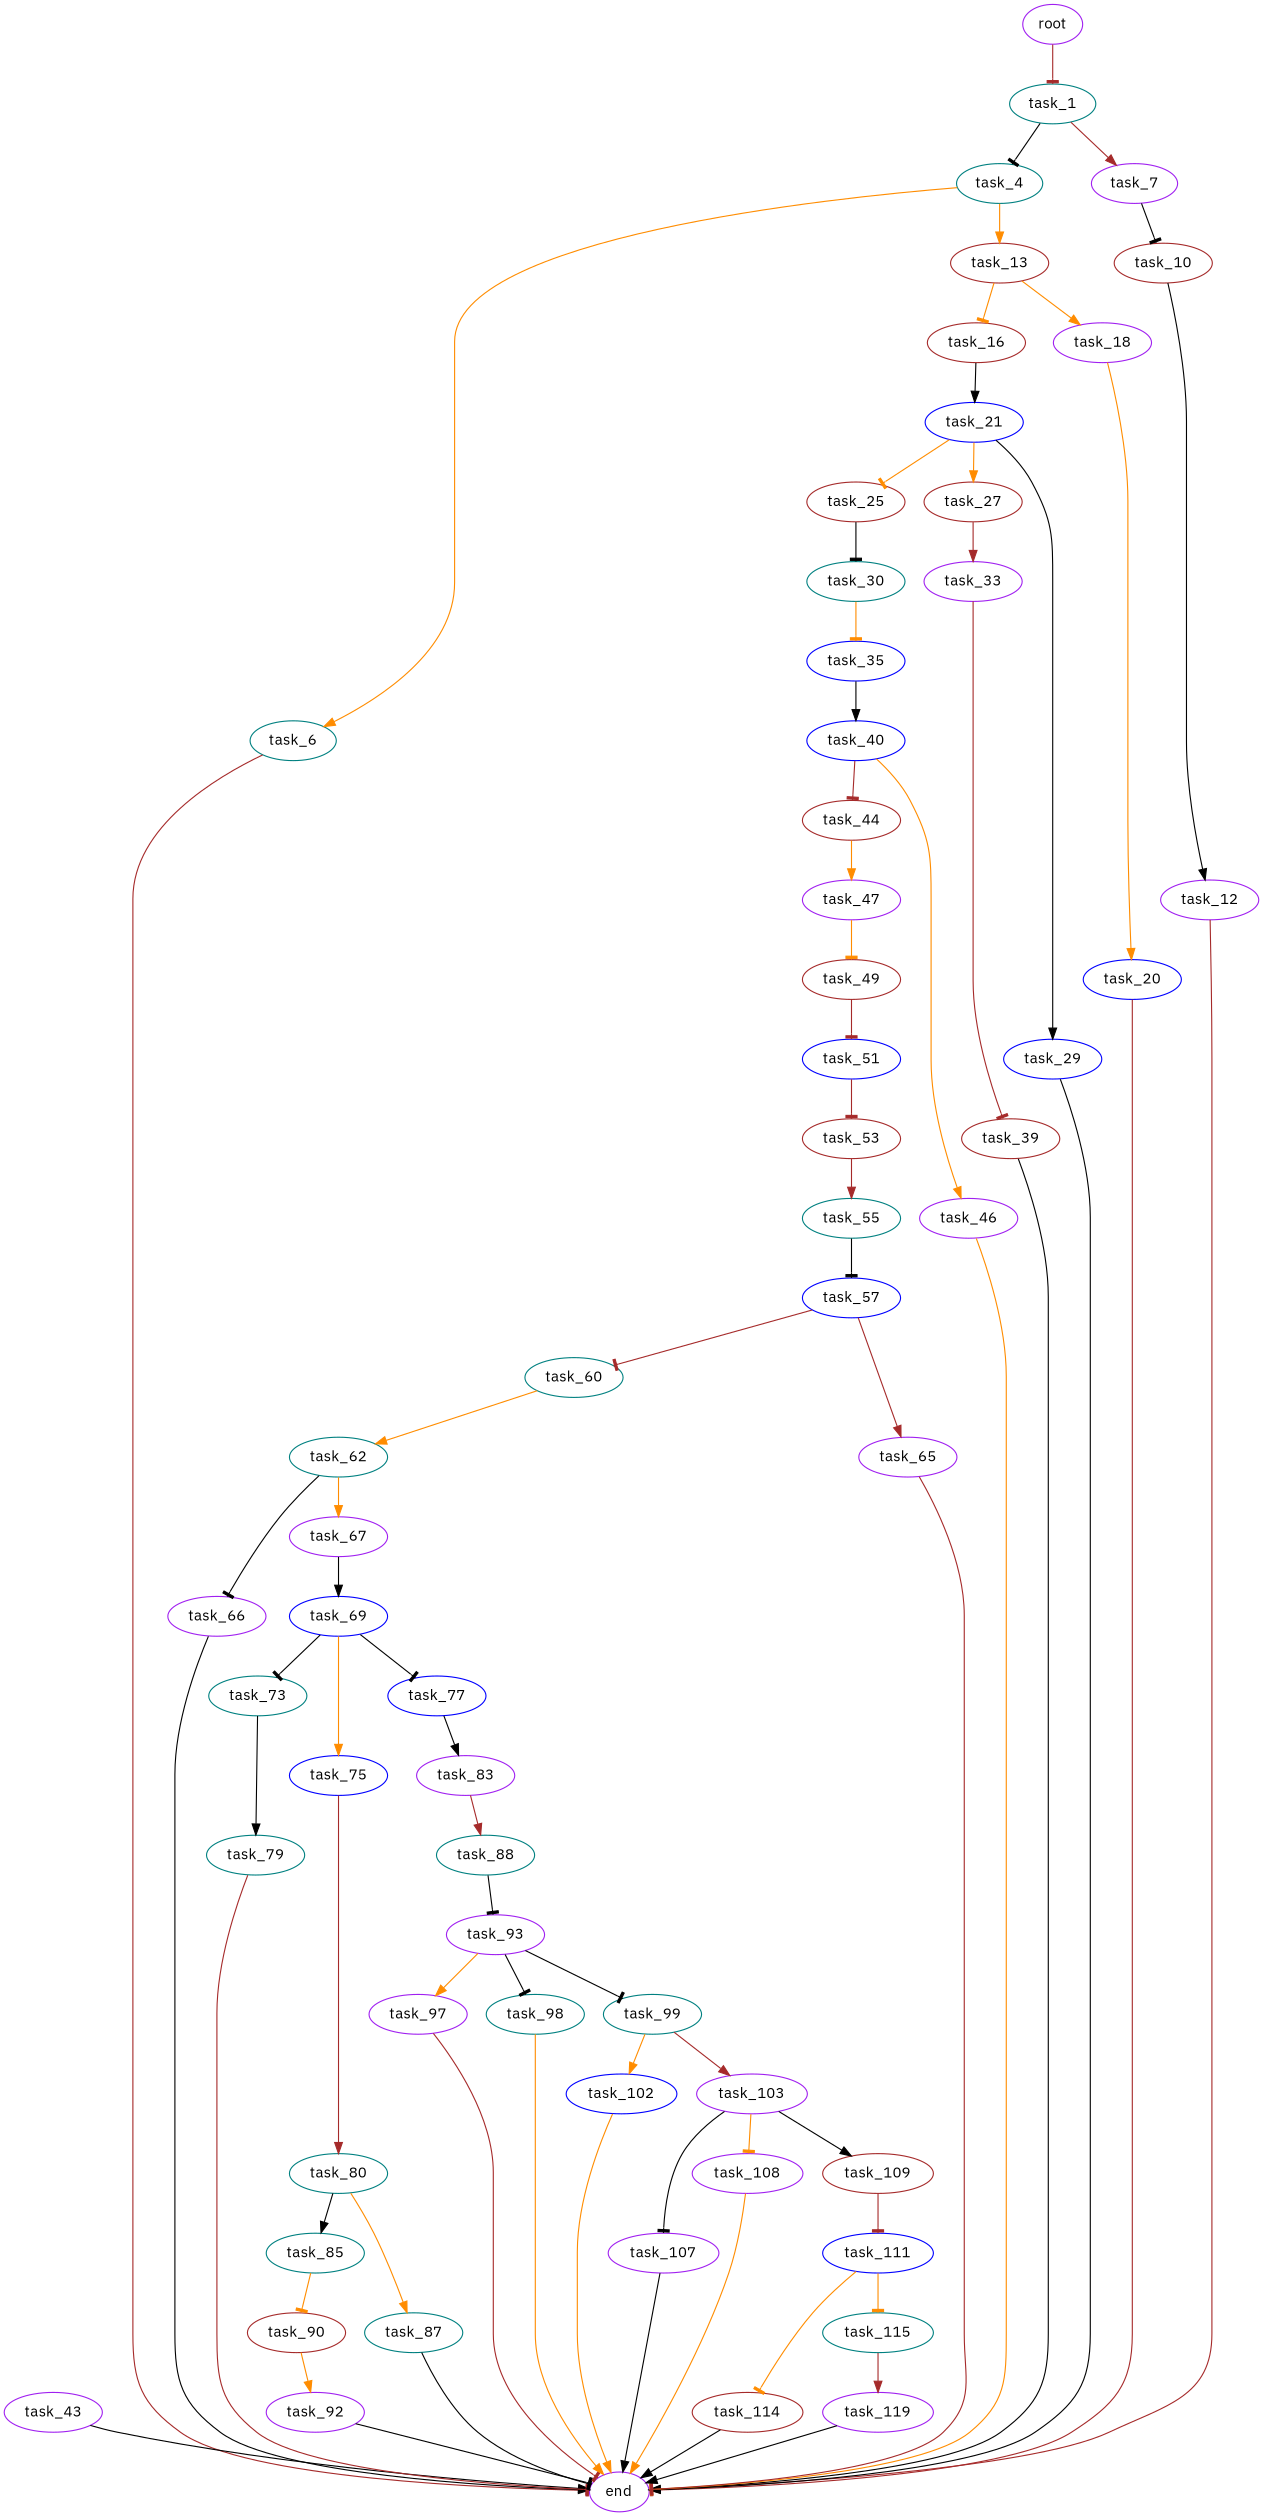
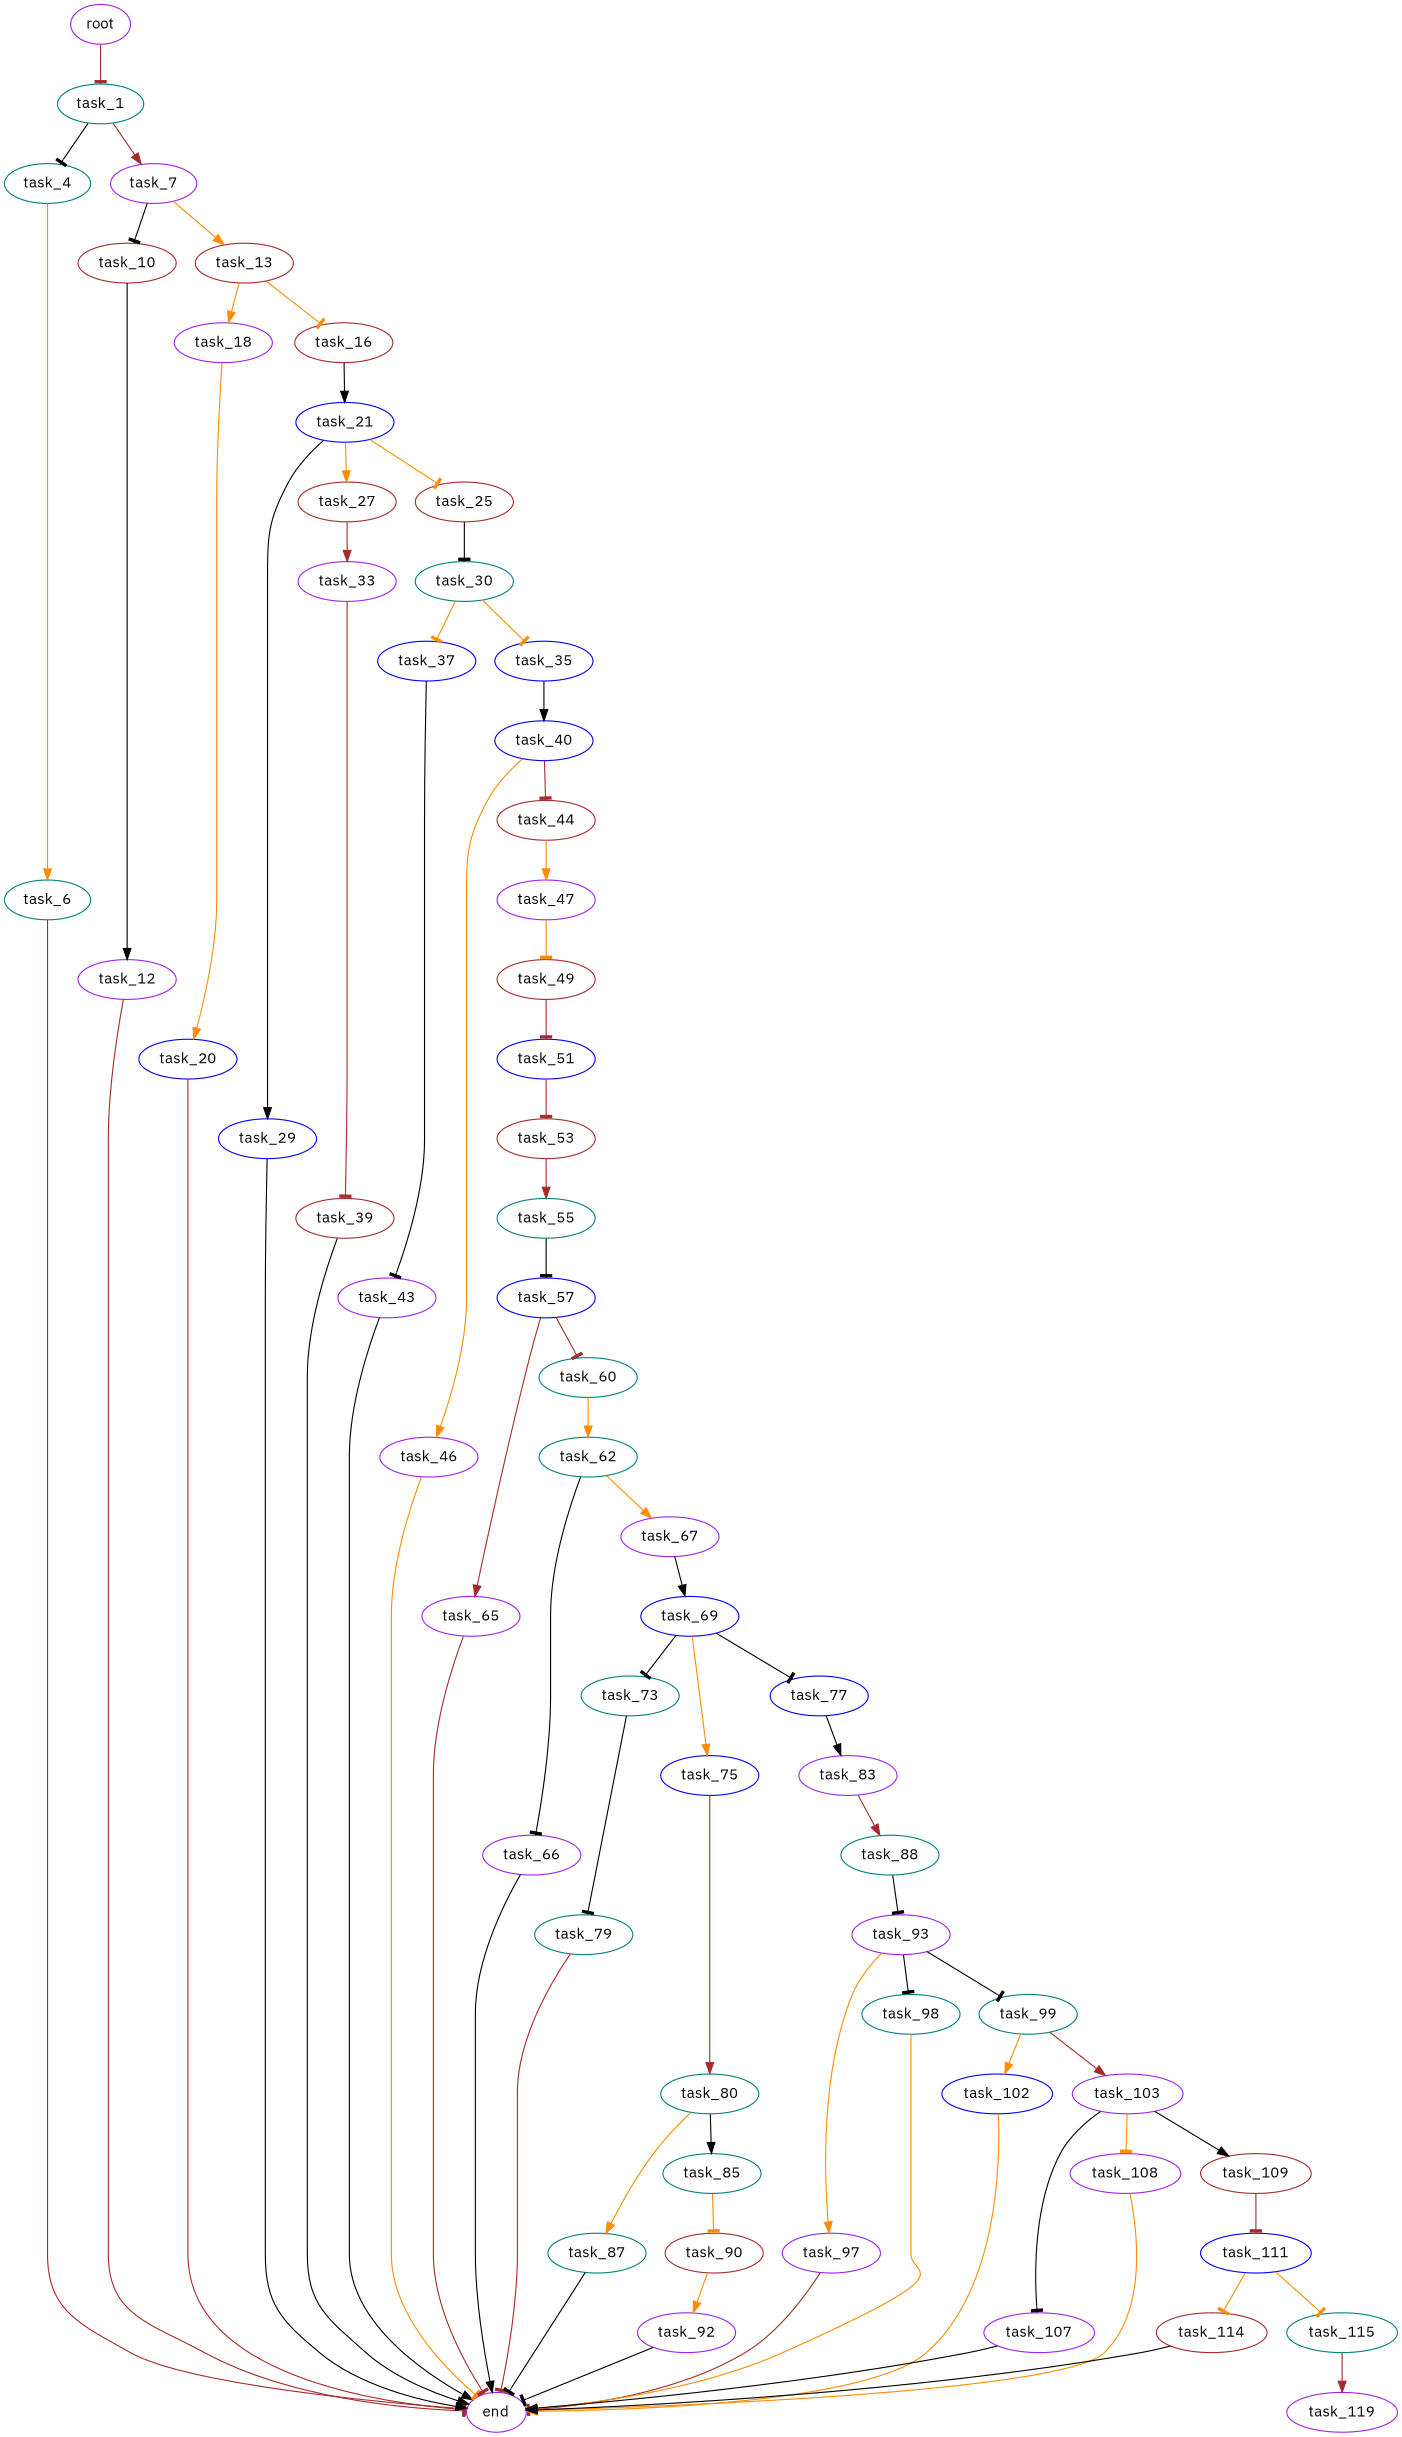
edge "task_4" -> "task_13": now "task_7" -> "task_13"
node "task_37": added
edge "task_73" -> "task_79": arrowhead normal -> tee
edge "task_119" -> "end": removed
